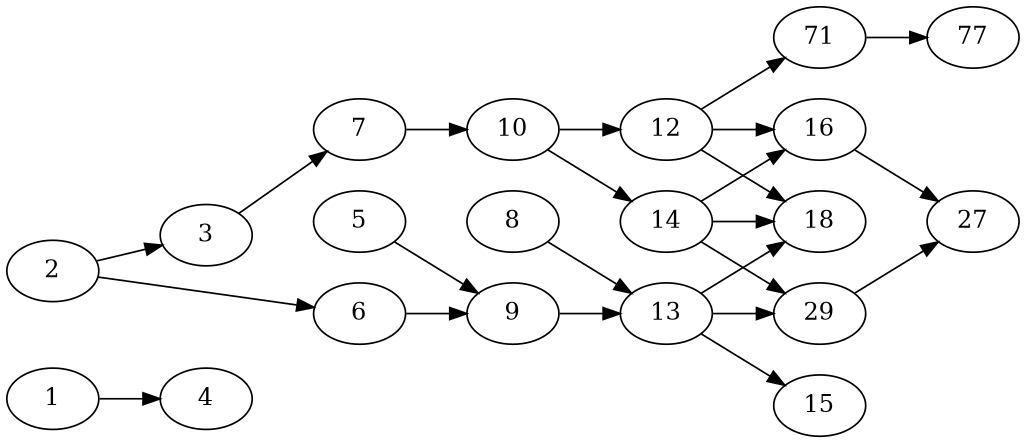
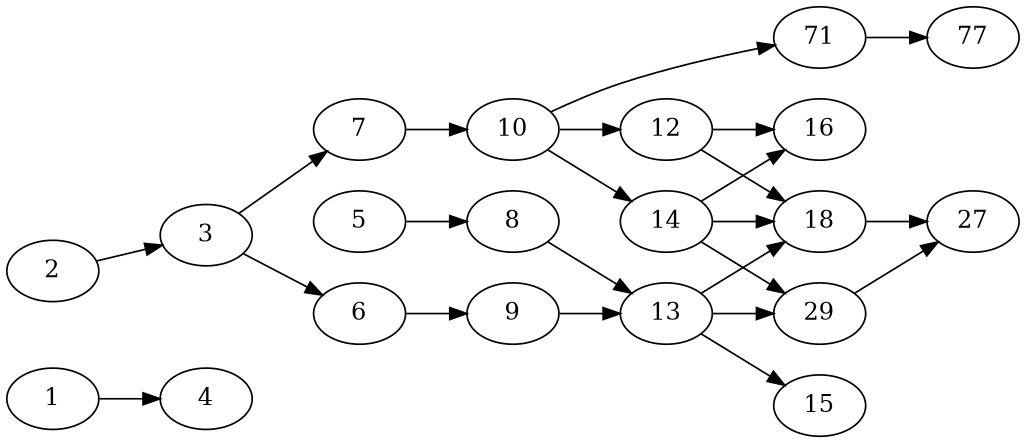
edge "12" -> "71": now "10" -> "71"
edge "16" -> "27": now "18" -> "27"
edge "5" -> "9": now "5" -> "8"
edge "2" -> "6": now "3" -> "6"
